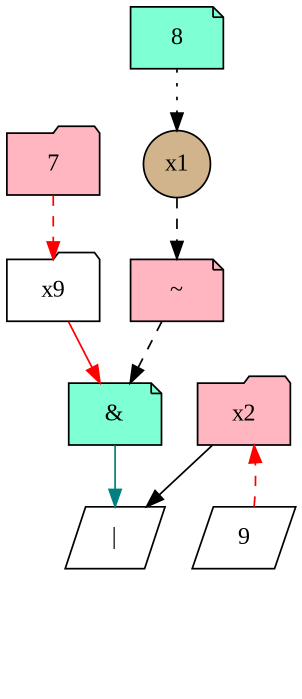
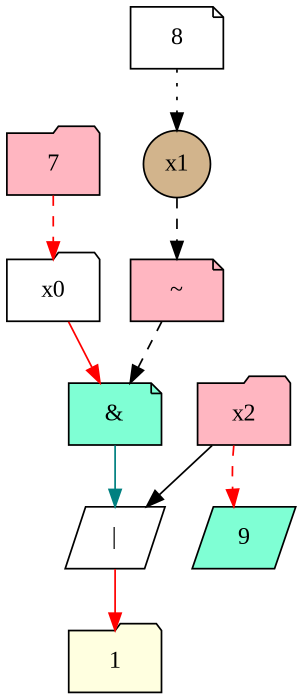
node "8": fillcolor aquamarine -> white
node "x9": label "x9" -> "x0"
edge "9" -> "x2": reversed
node "9": fillcolor white -> aquamarine
node "1": added
